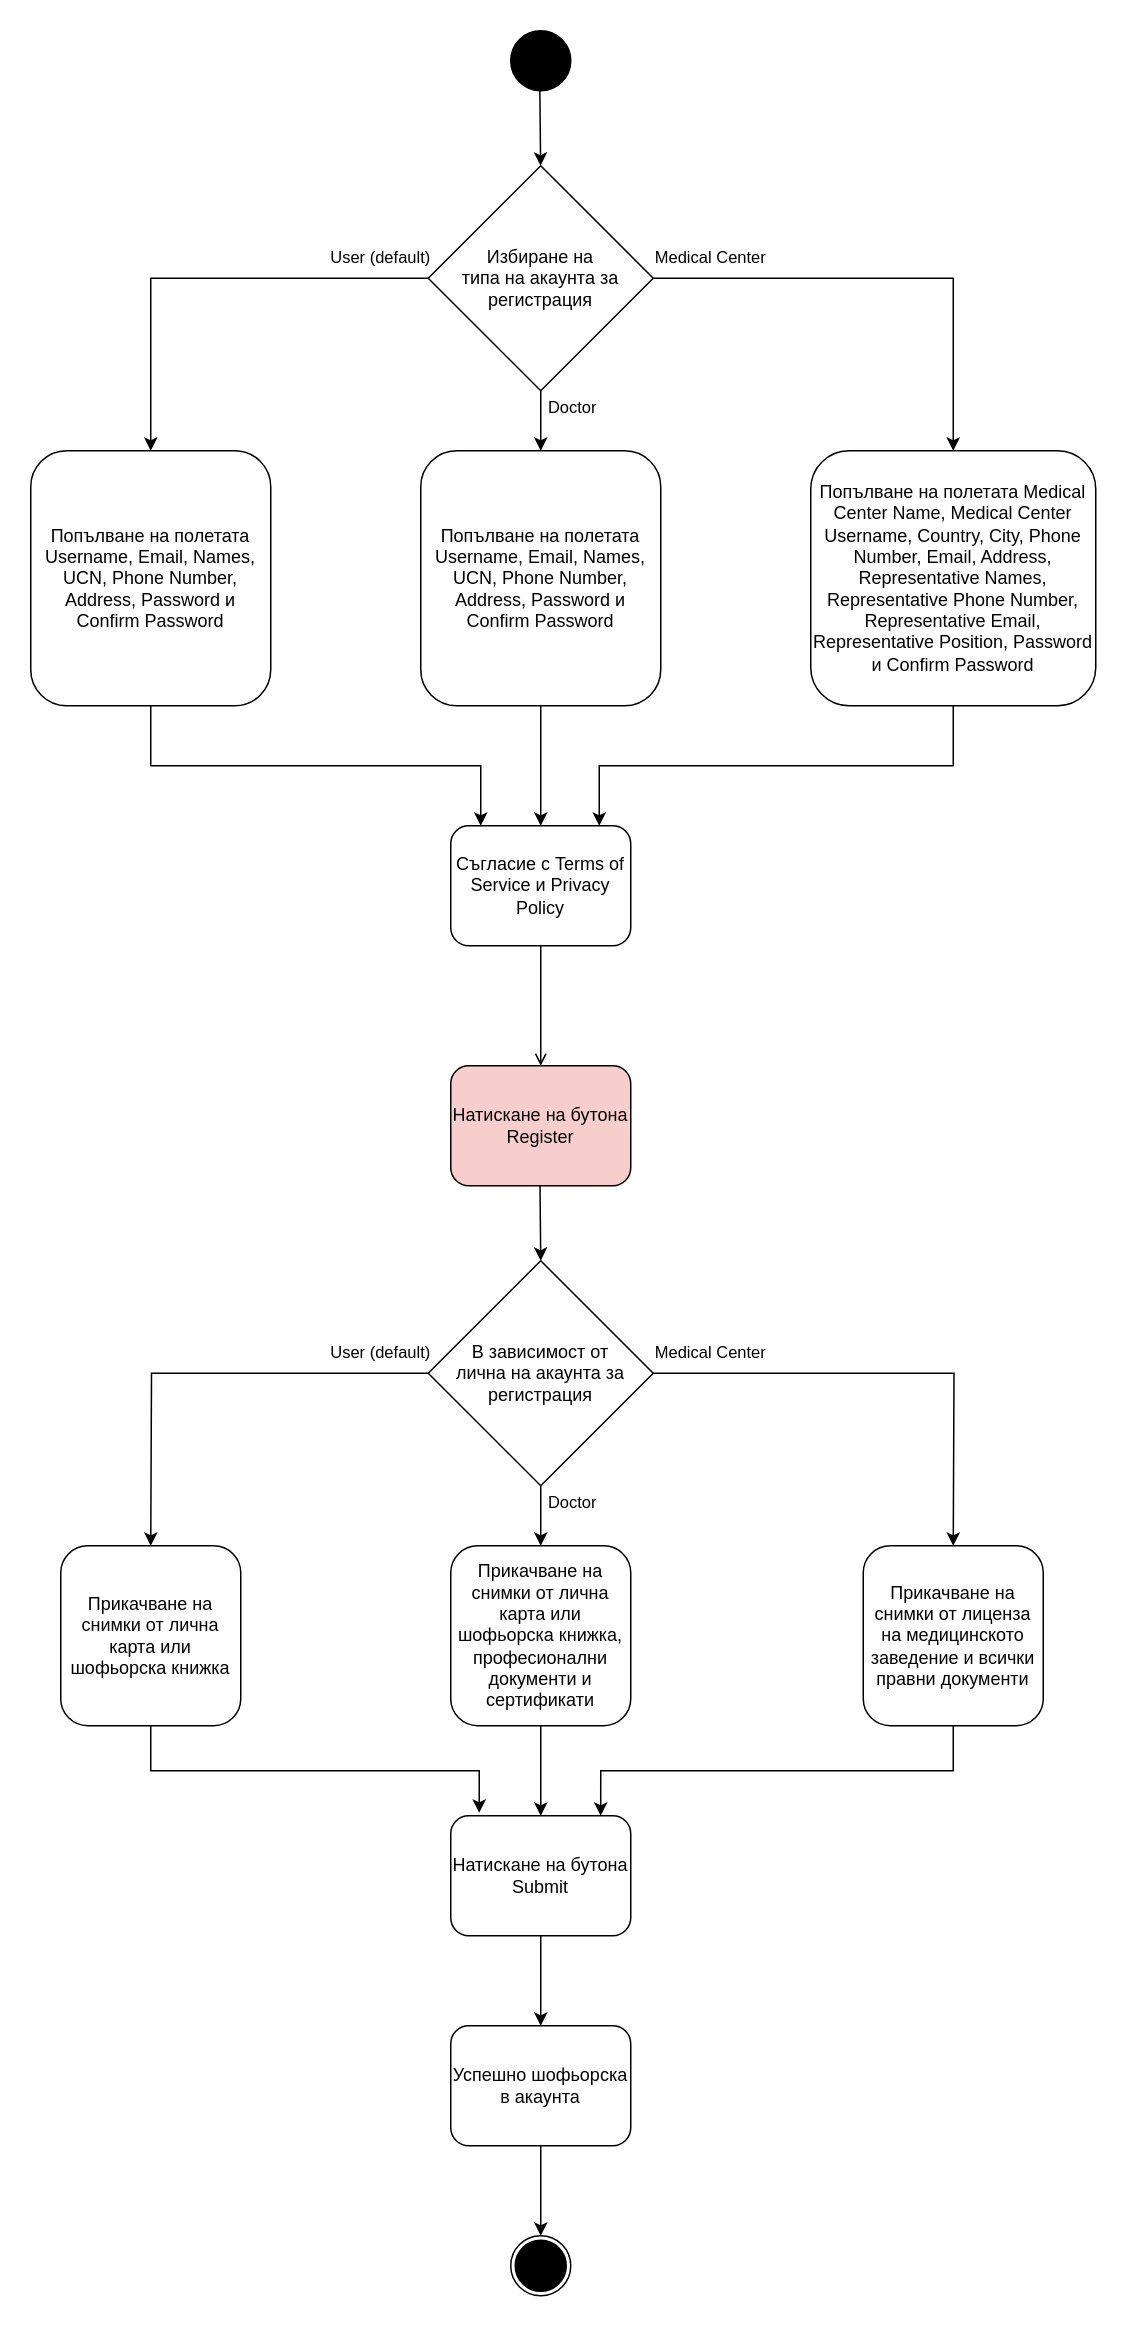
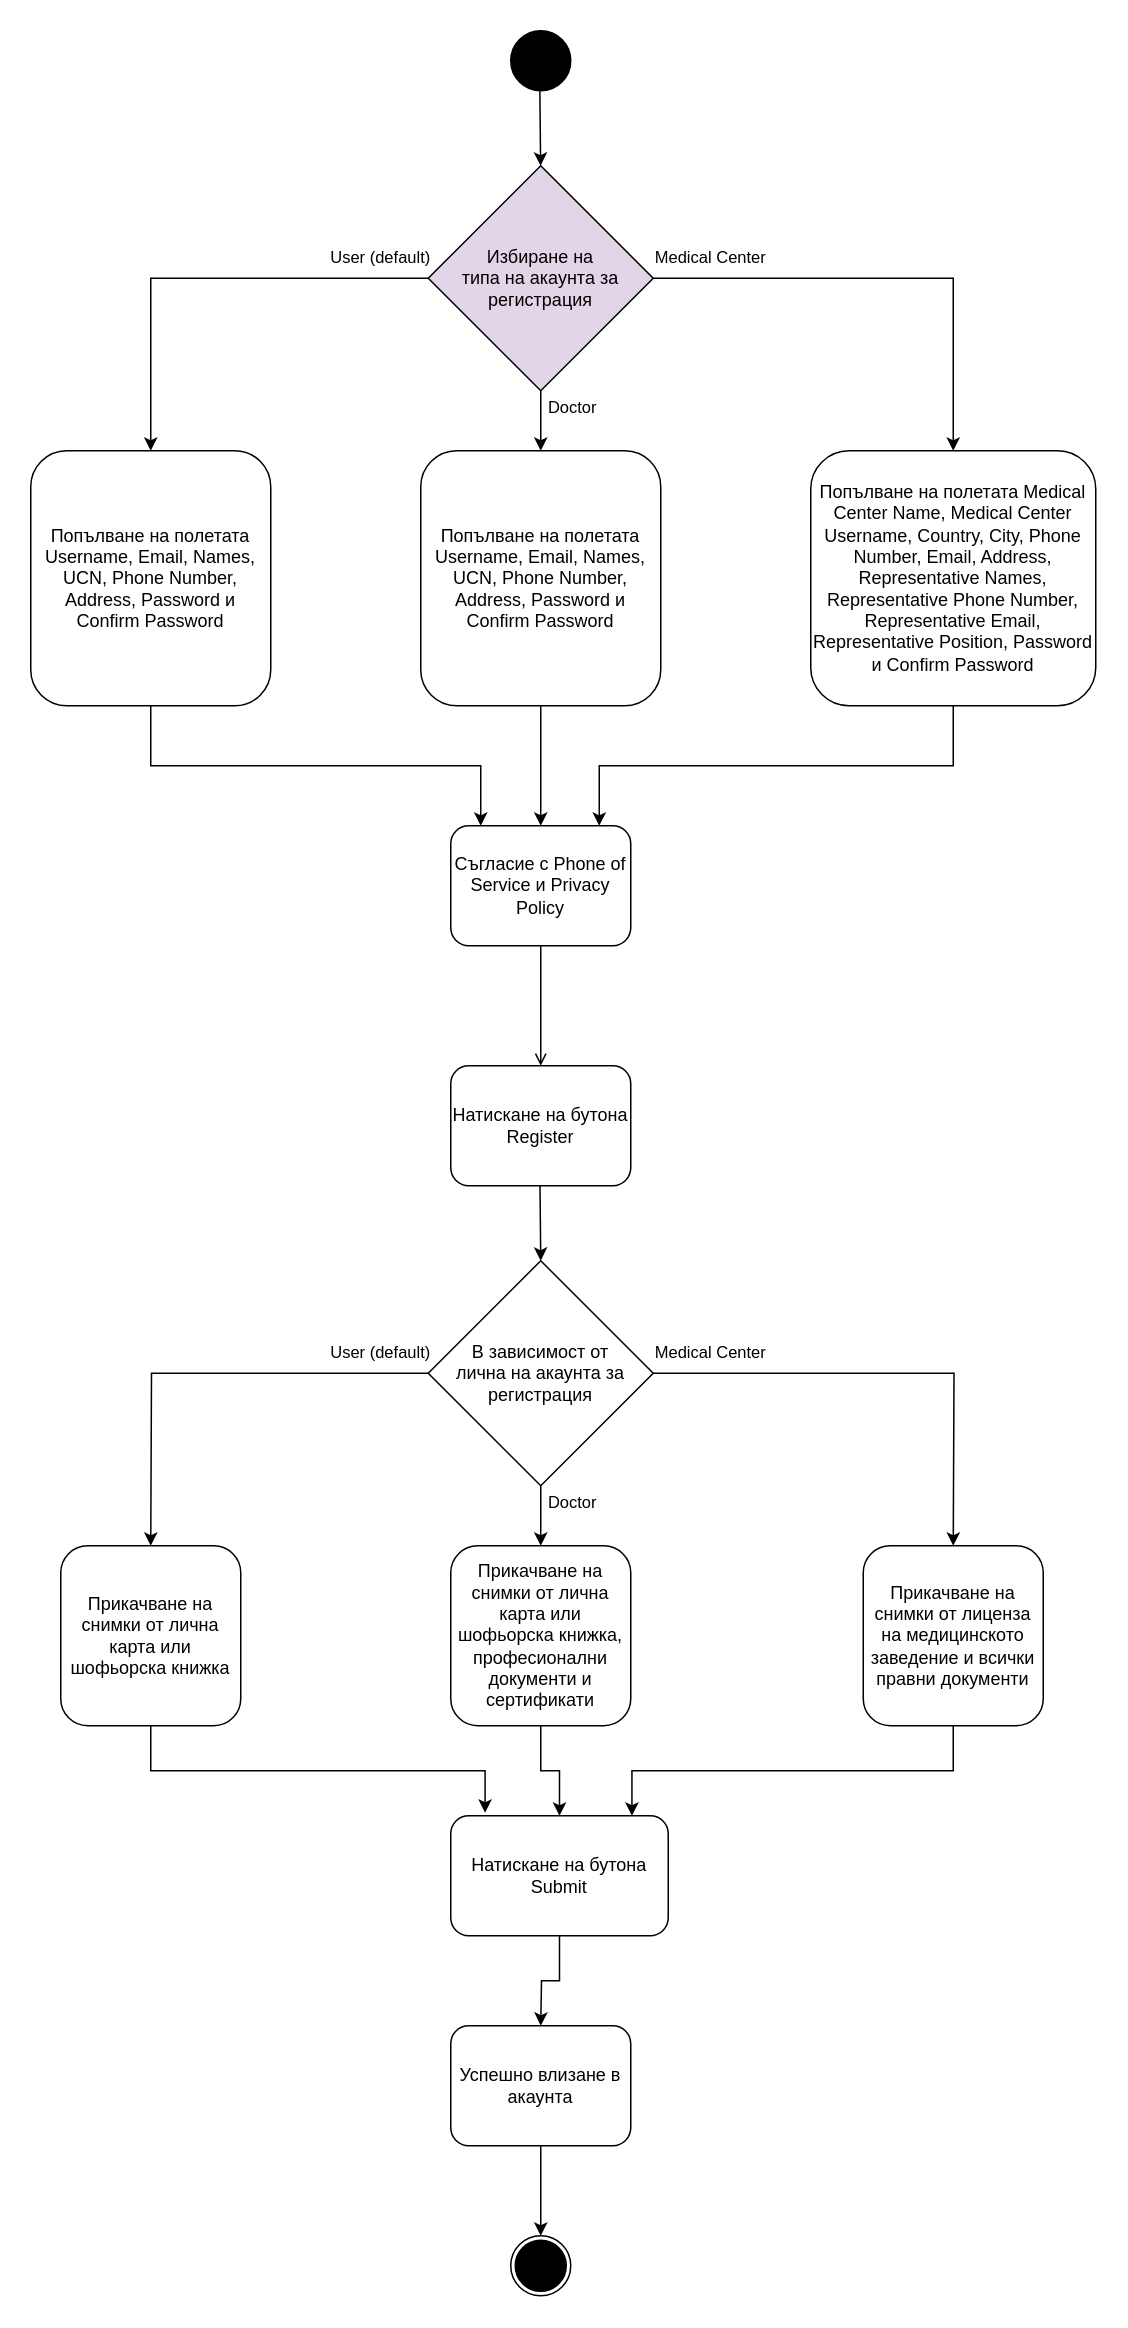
node "Избиране на типа на акаунта за регистрация": fillcolor #ffffff -> #e1d5e7
node "Съгласие с Terms of Service и Privacy Policy": label "Съгласие с Terms of Service и Privacy Policy" -> "Съгласие с Phone of Service и Privacy Policy"
node "Натискане на бутона Register": fillcolor #f8cecc -> #ffffff
node "Натискане на бутона Submit": size 180x120 -> 218x120
node "Успешно шофьорска в акаунта": label "Успешно шофьорска в акаунта" -> "Успешно влизане в акаунта"
